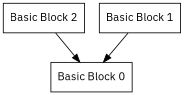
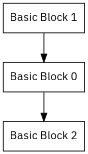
edge "Basic Block 2" -> "Basic Block 0": reversed
